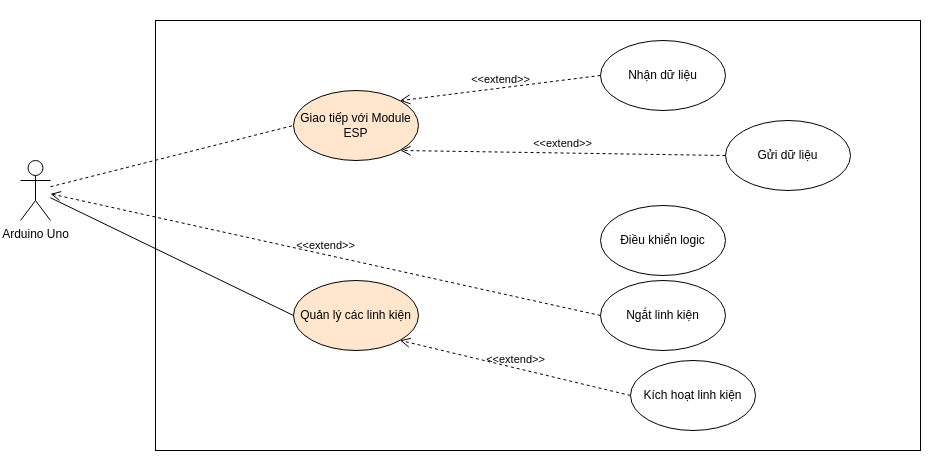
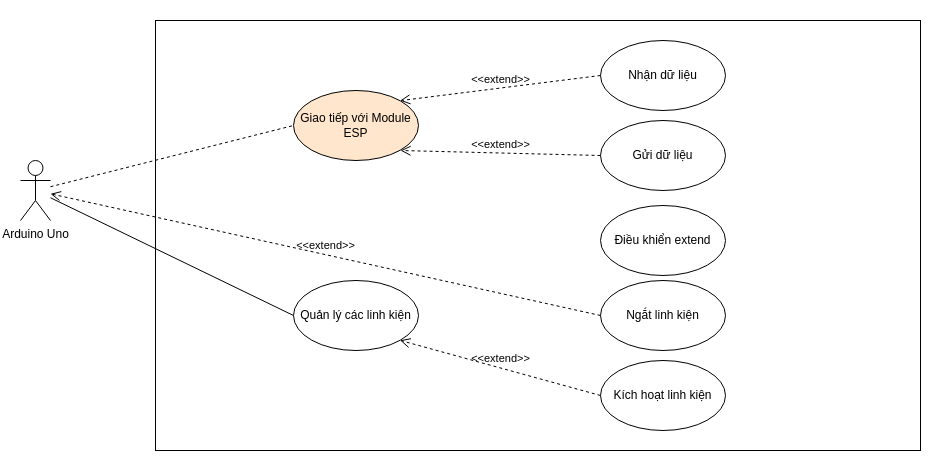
node "Gửi dữ liệu": moved (788, 156) -> (663, 156)
node "Điều khiển logic": label "Điều khiển logic" -> "Điều khiển extend"
node "Quản lý các linh kiện": fillcolor #ffe6cc -> #ffffff
node "Kích hoạt linh kiện": moved (693, 396) -> (663, 396)
